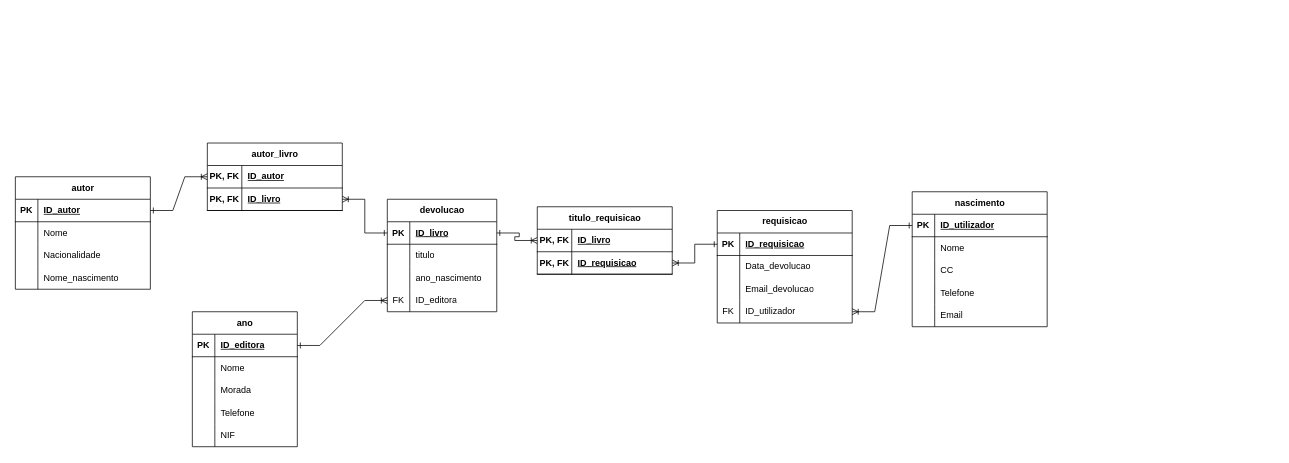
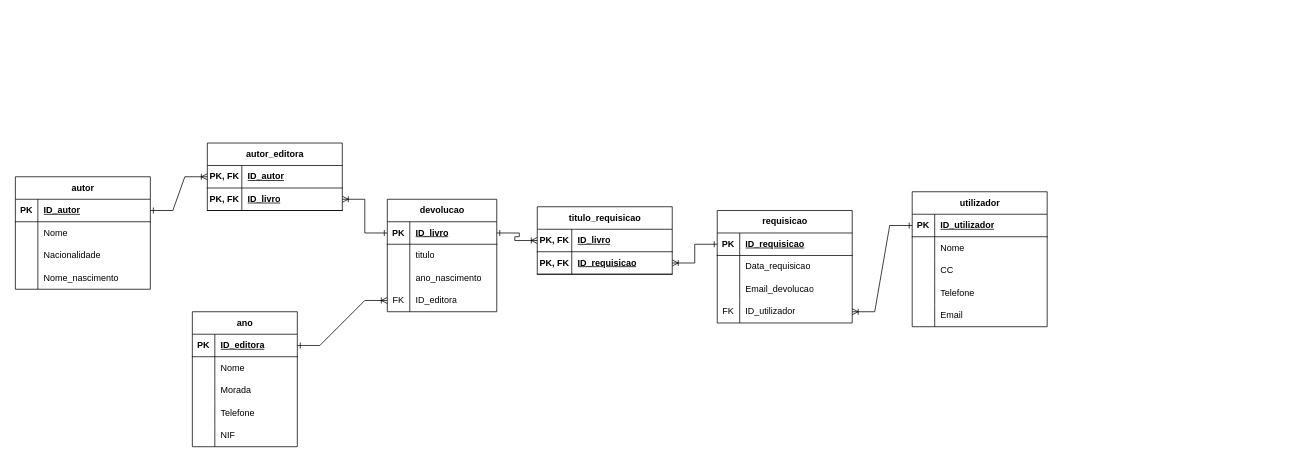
node "autor_livro": label "autor_livro" -> "autor_editora"
node "nascimento": label "nascimento" -> "utilizador"
node "Data_devolucao": label "Data_devolucao" -> "Data_requisicao"
